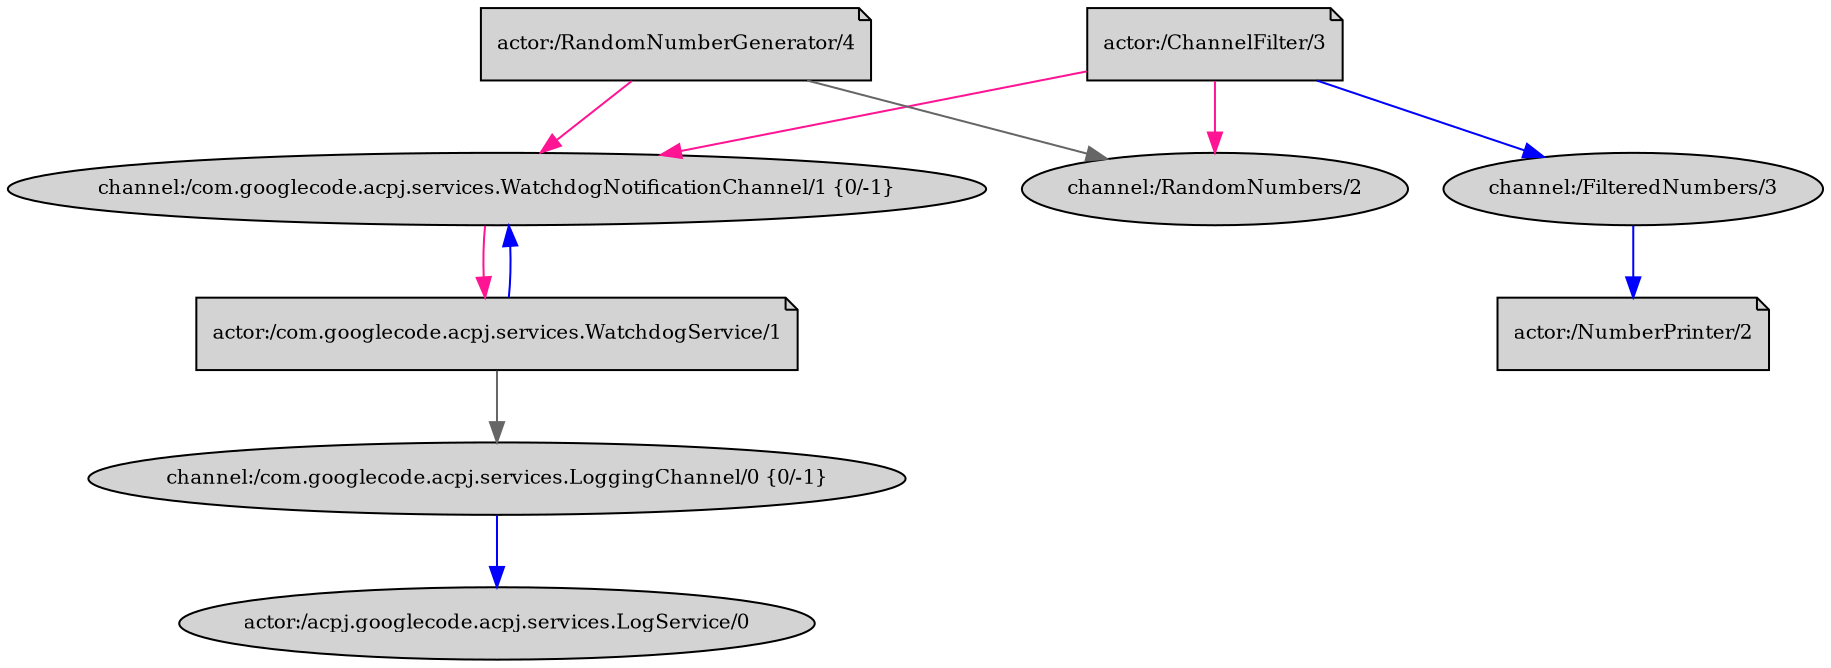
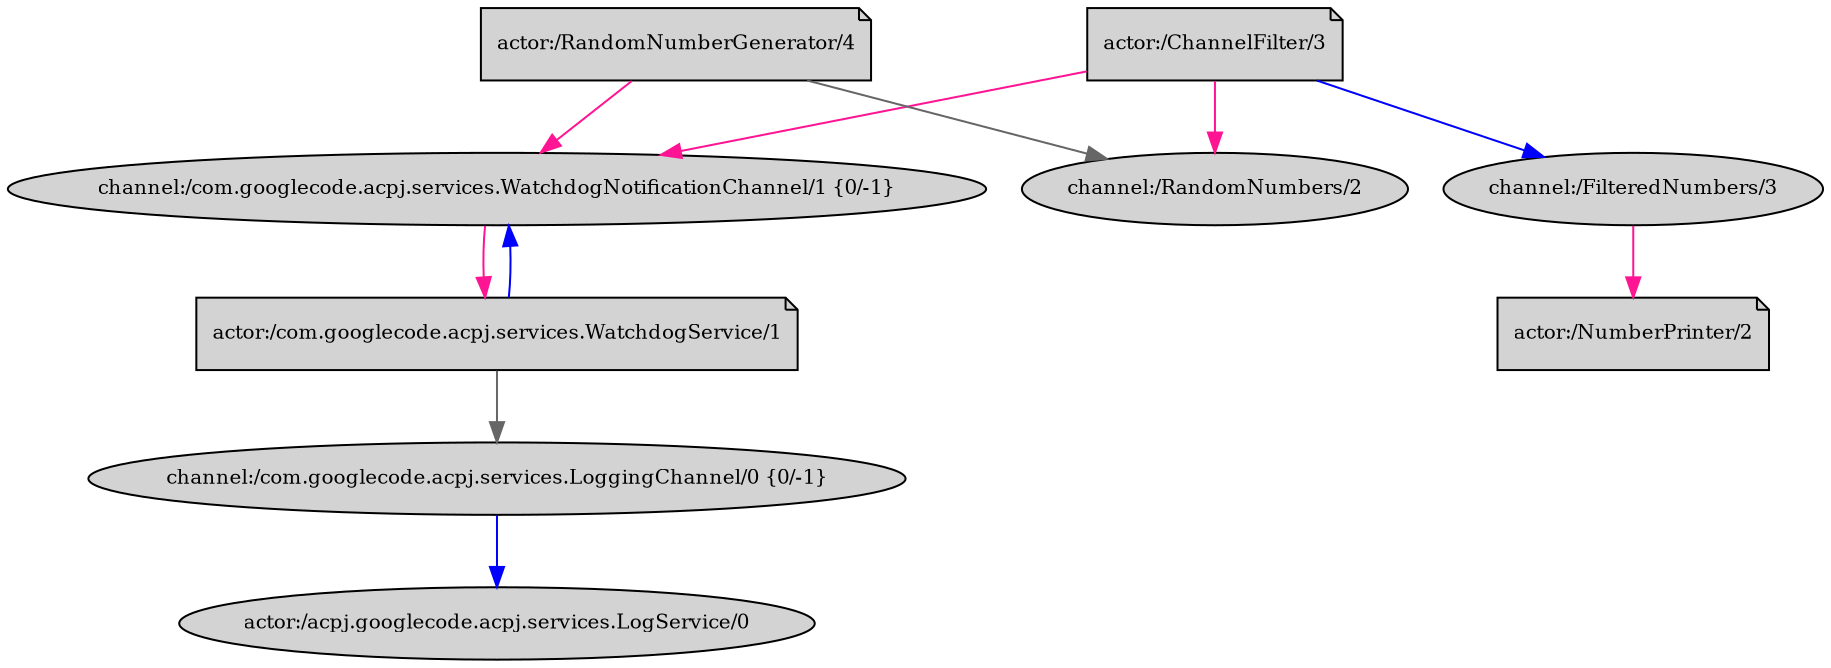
edge "channel:/FilteredNumbers/3" -> "actor:/NumberPrinter/2": color blue -> deeppink
